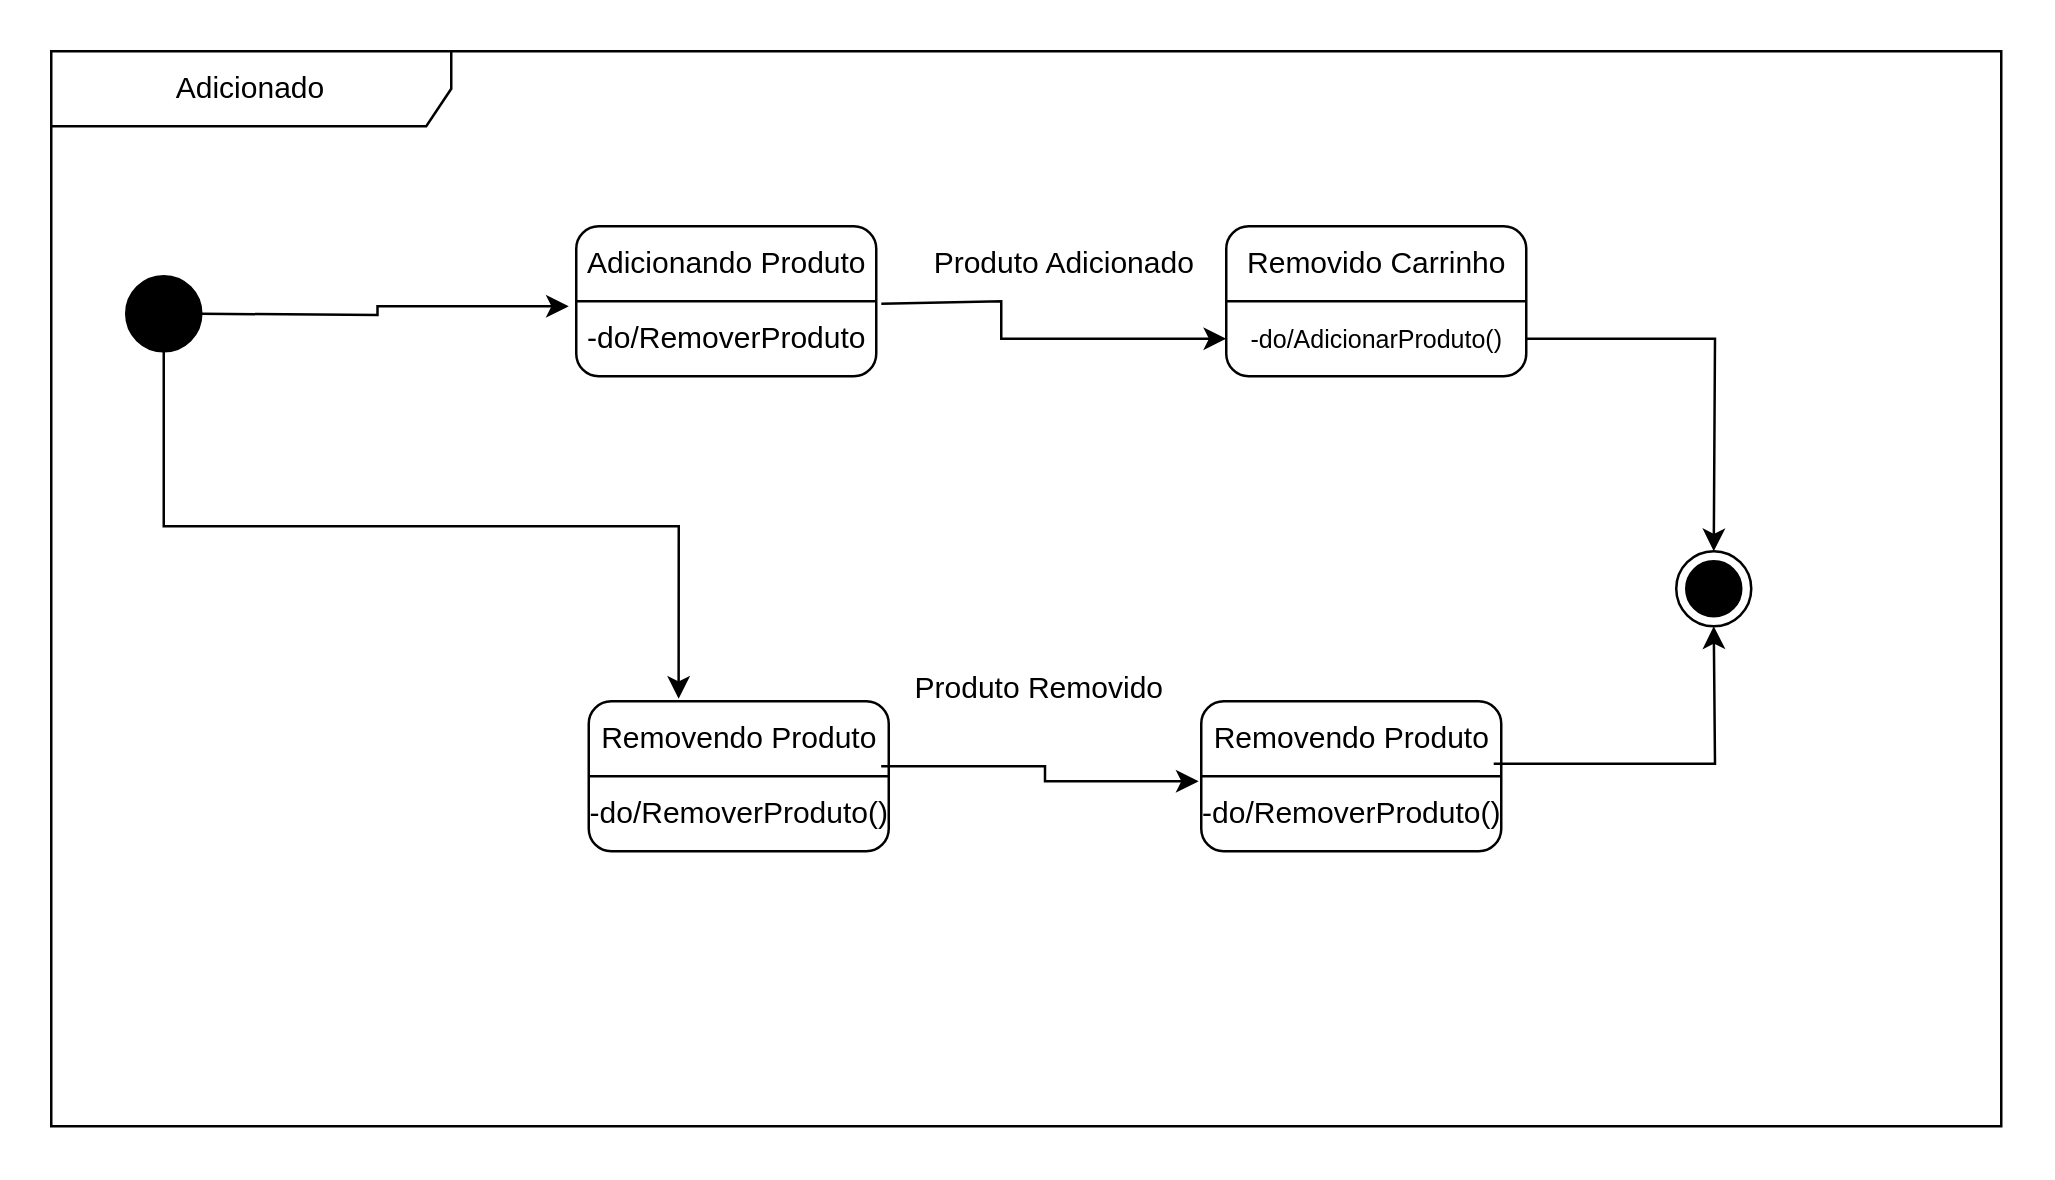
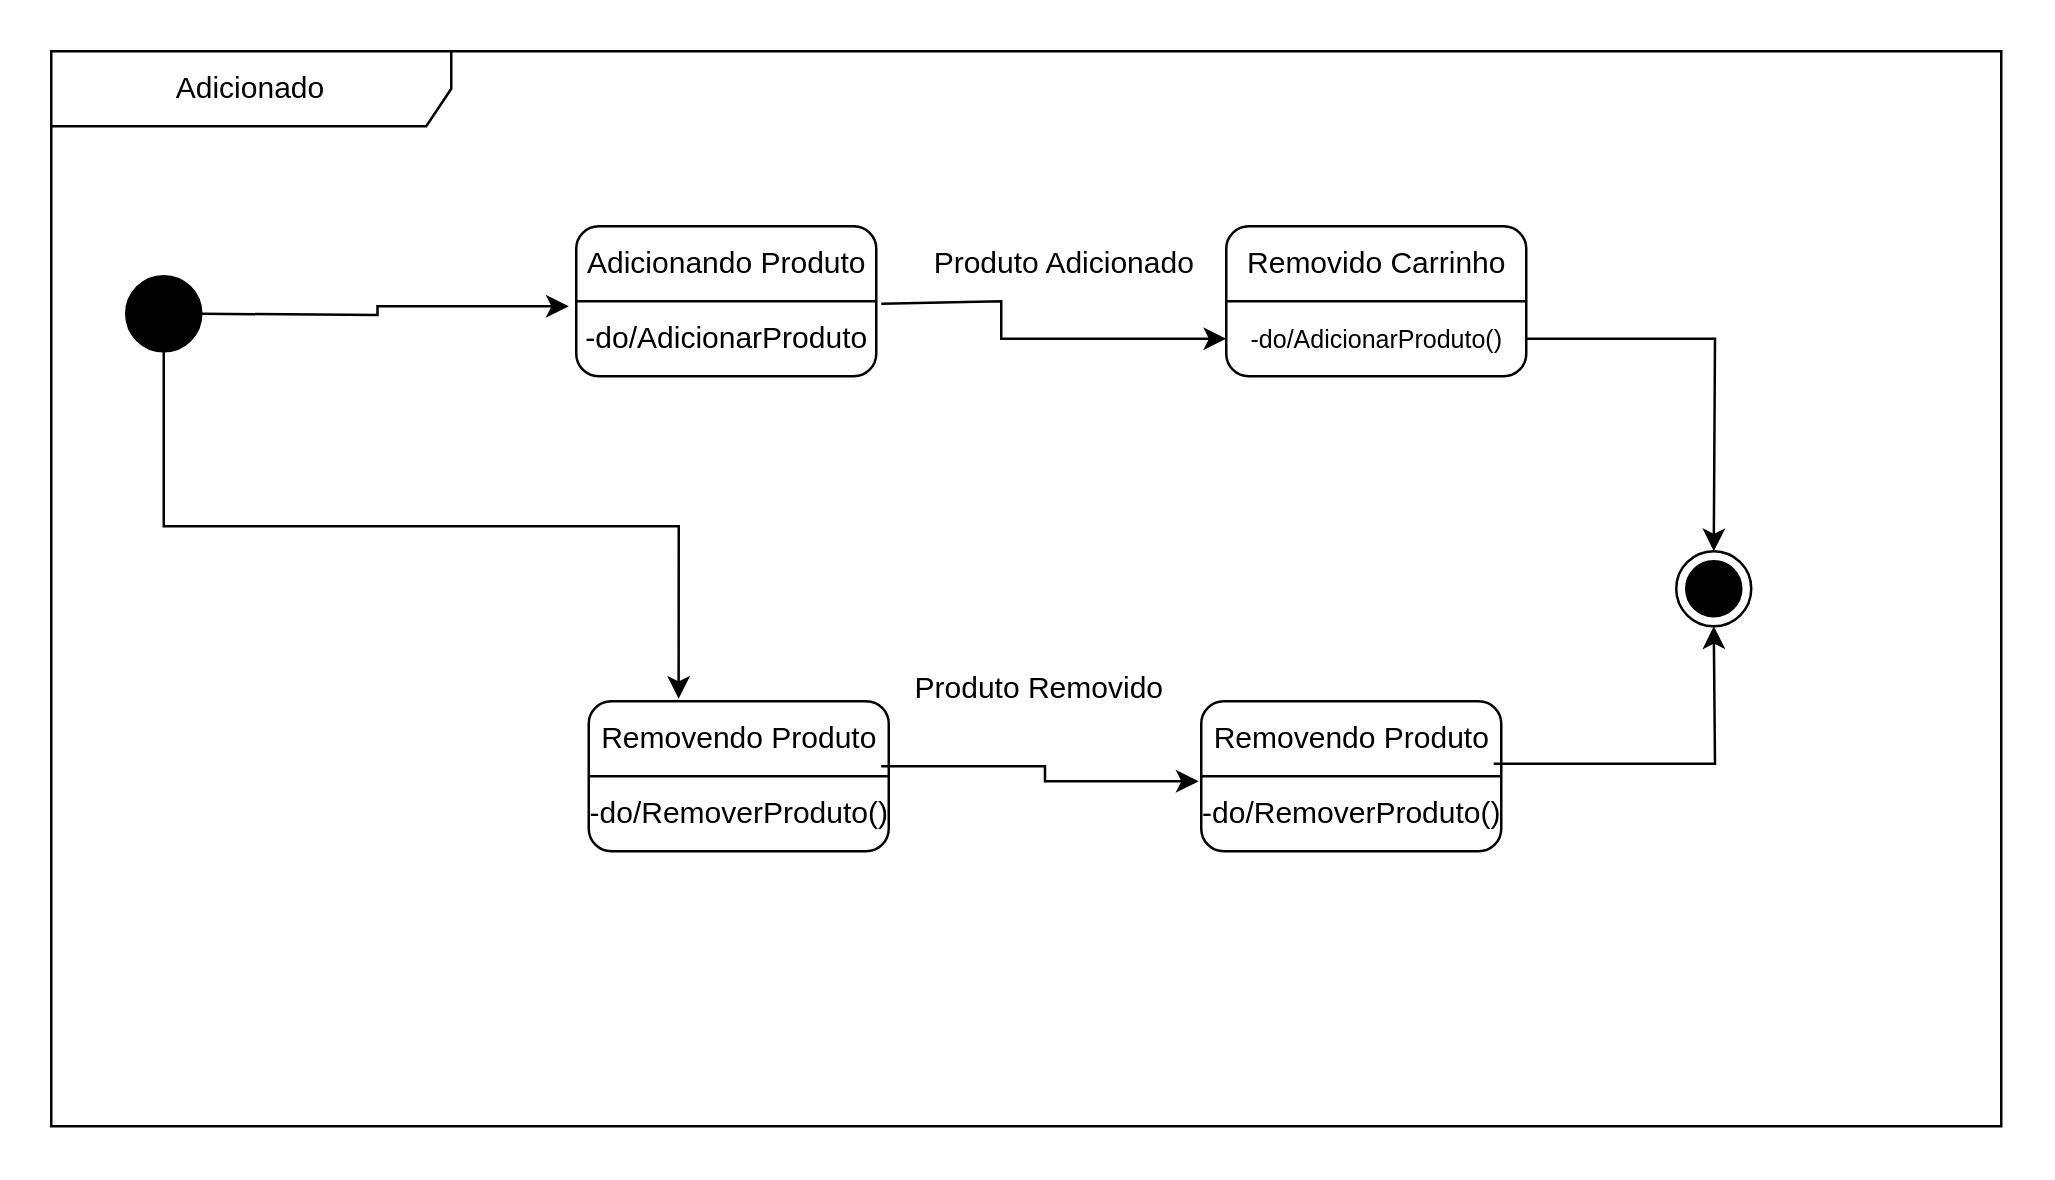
node "-do/RemoverProduto": label "-do/RemoverProduto" -> "-do/AdicionarProduto"
